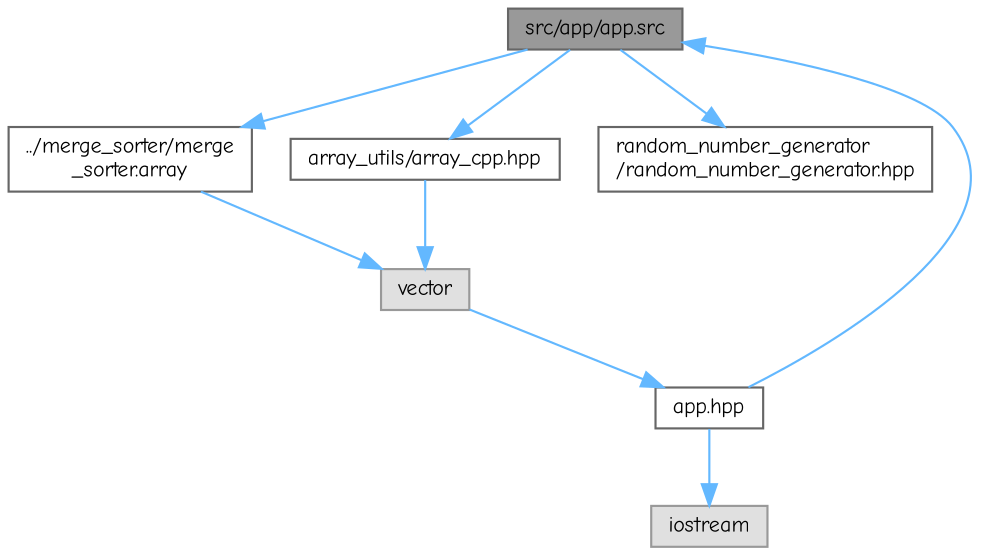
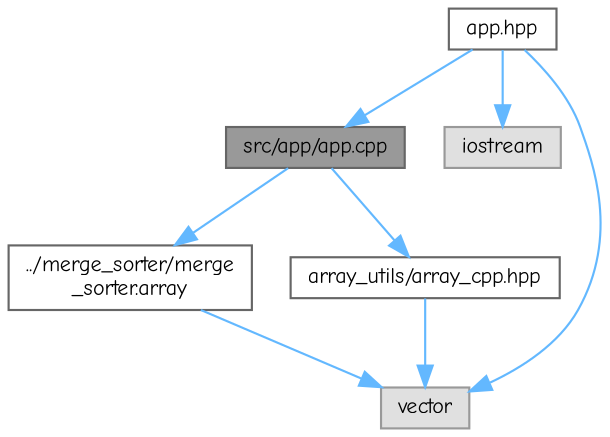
node "src/app/app.src": label "src/app/app.src" -> "src/app/app.cpp"
node "random_number_generator /random_number_generator.hpp": removed
edge "vector" -> "app.hpp": reversed
